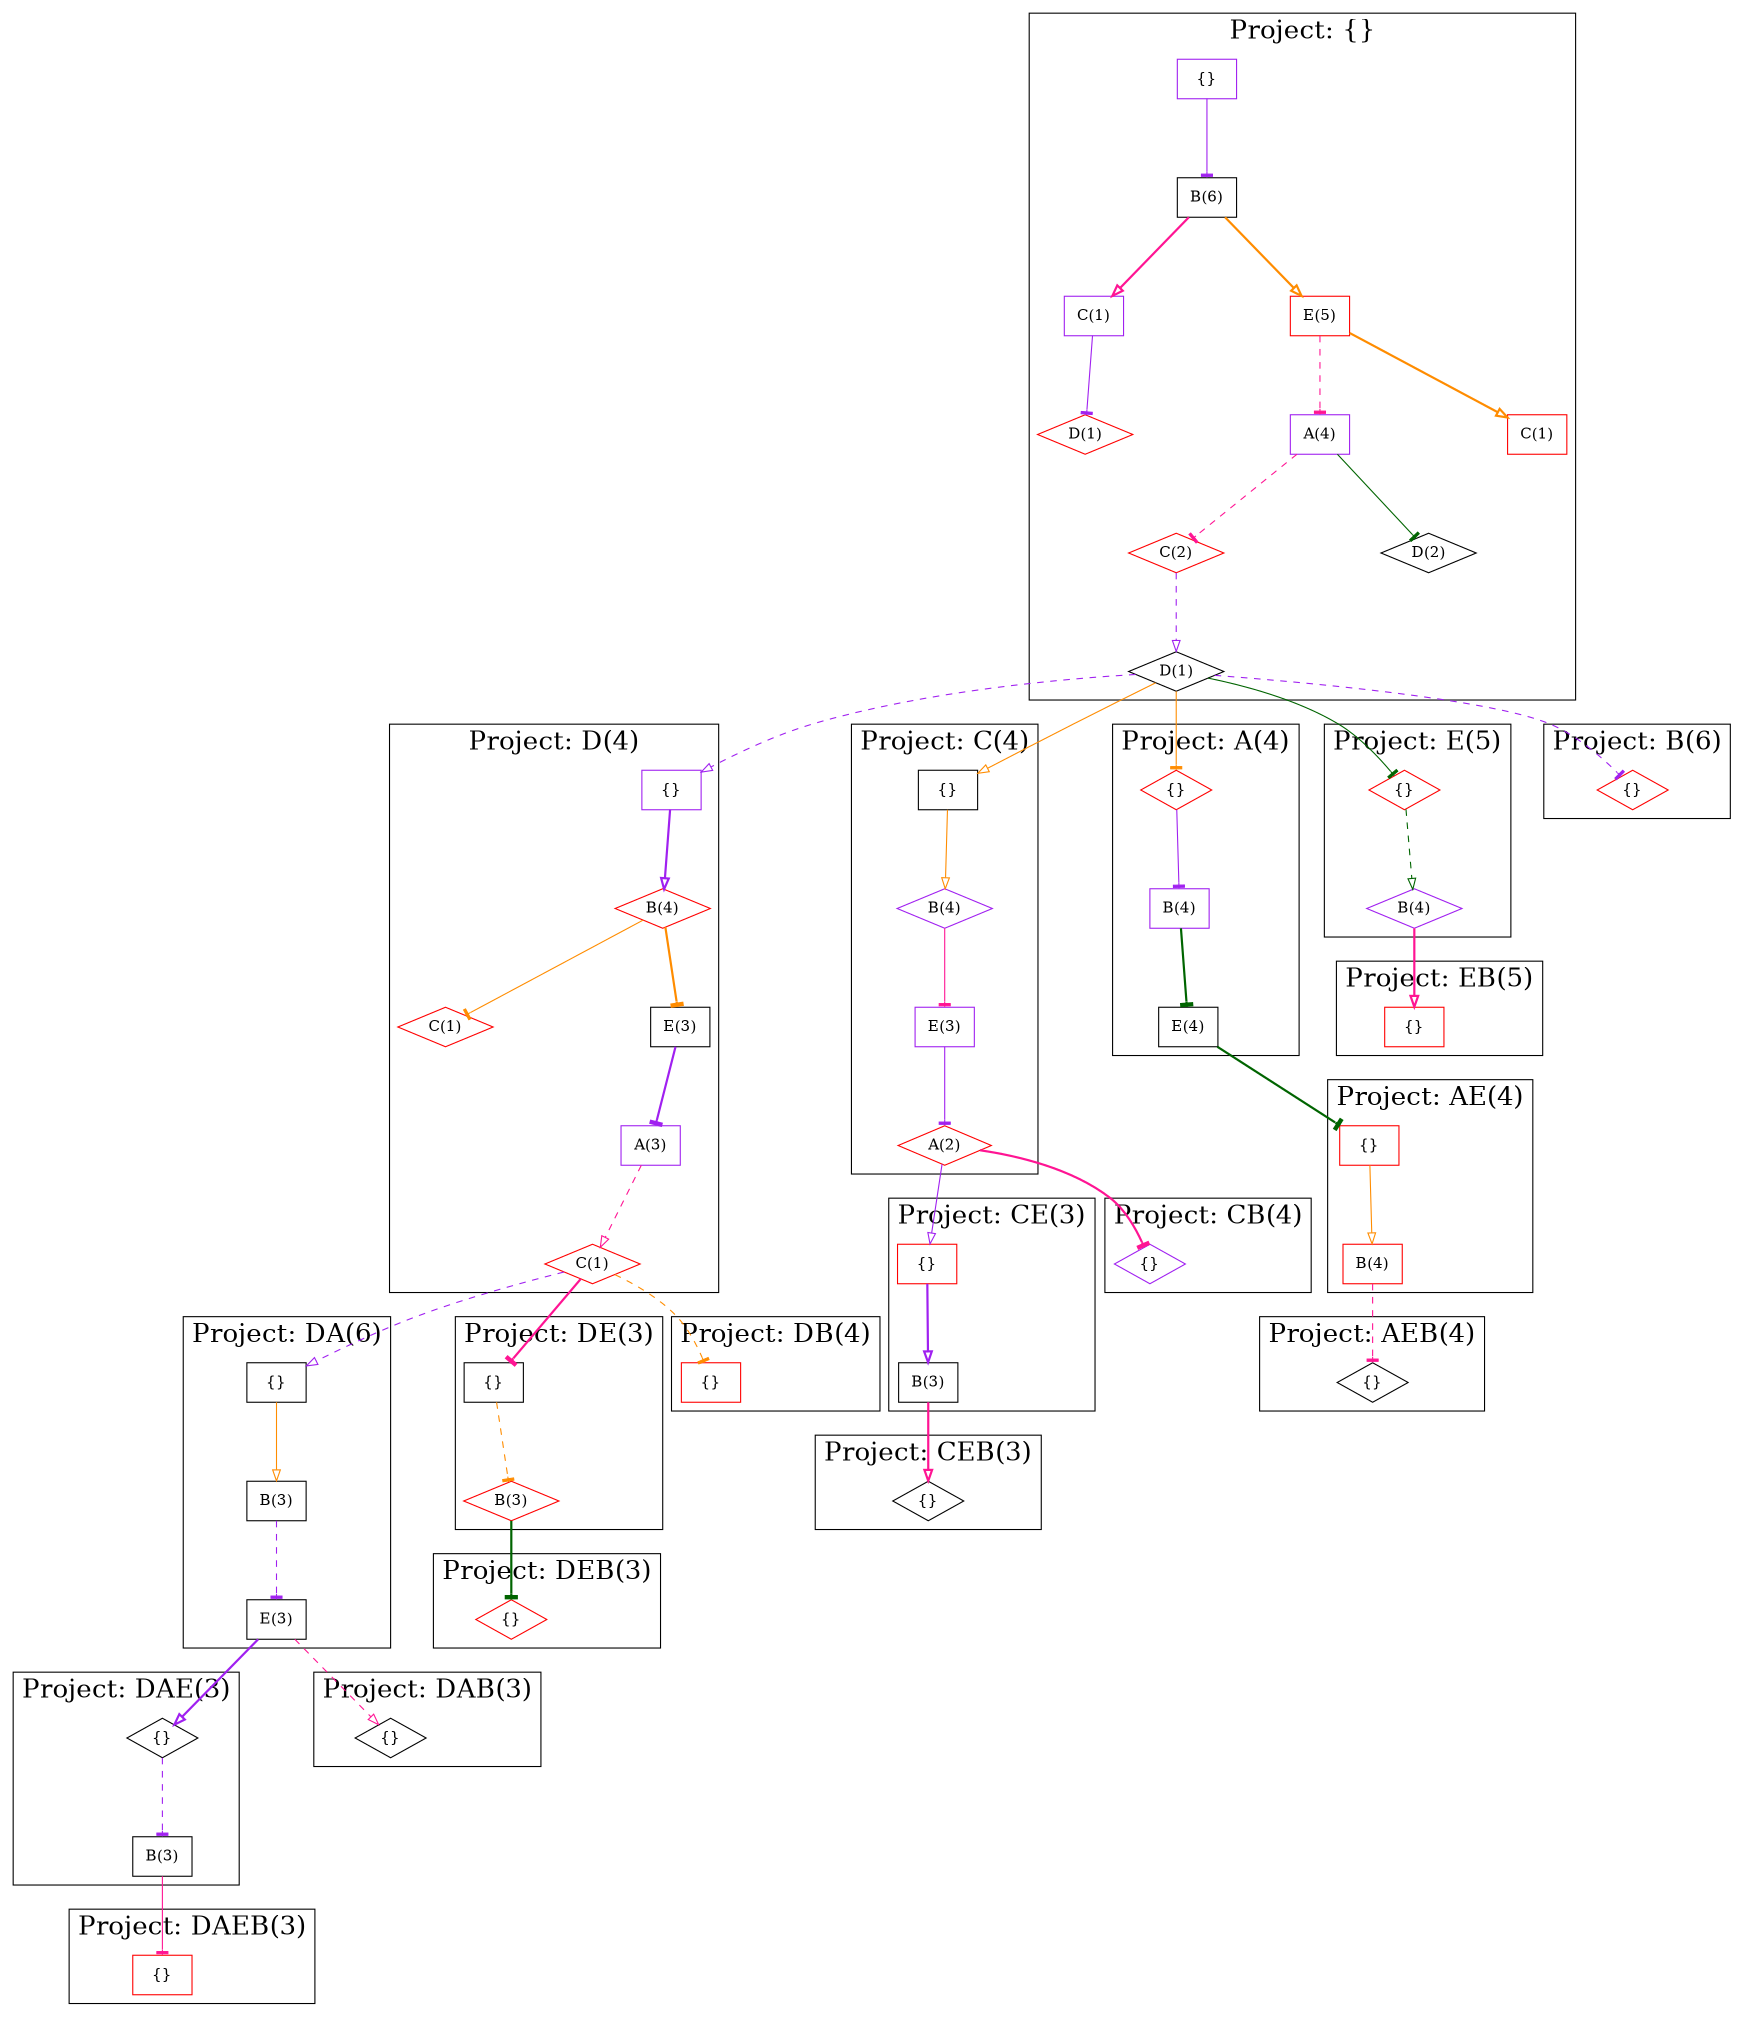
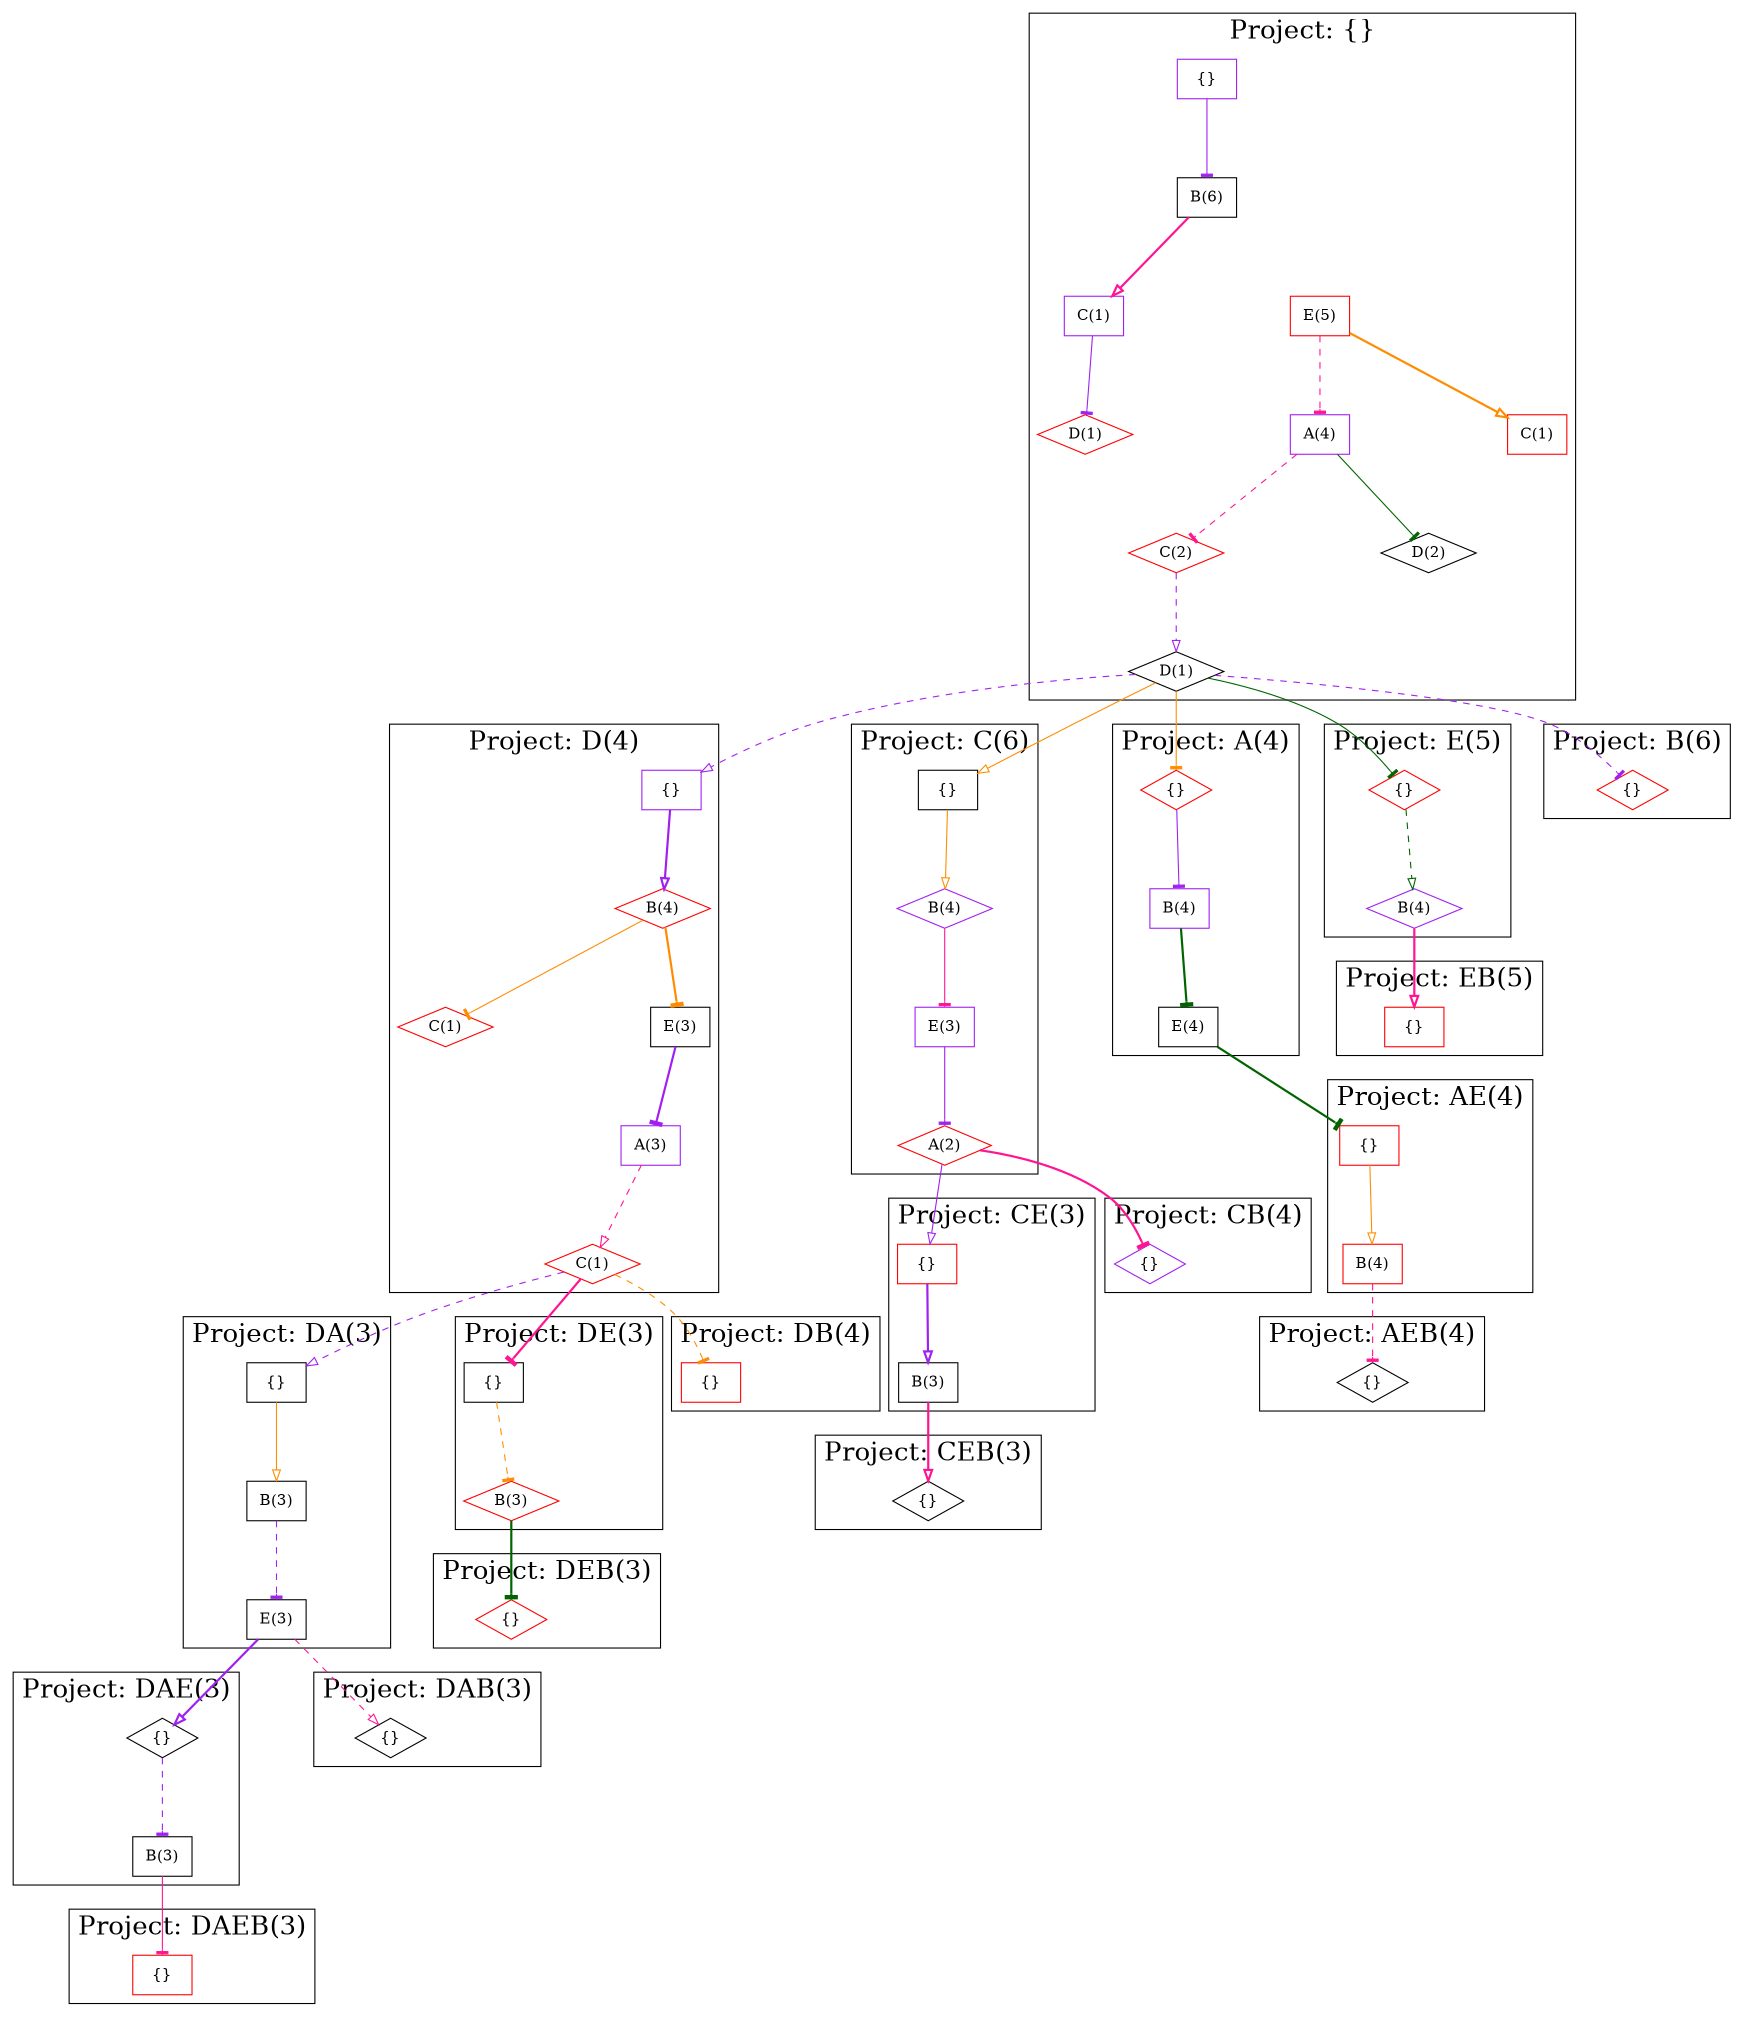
edge "B(6)" -> "E(5)": removed
cluster "Project: C(4)": label "Project: C(4)" -> "Project: C(6)"
cluster "Project: DA(6)": label "Project: DA(6)" -> "Project: DA(3)"
